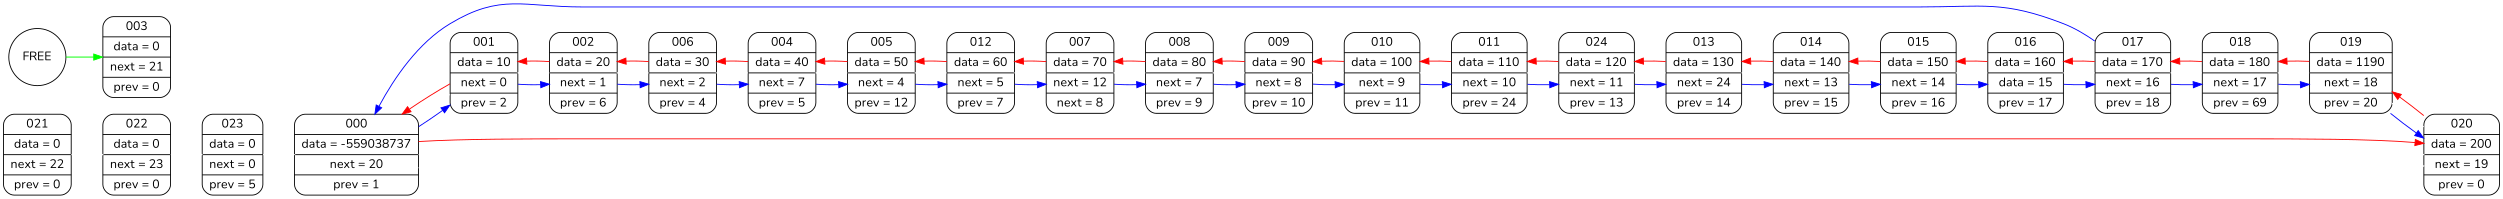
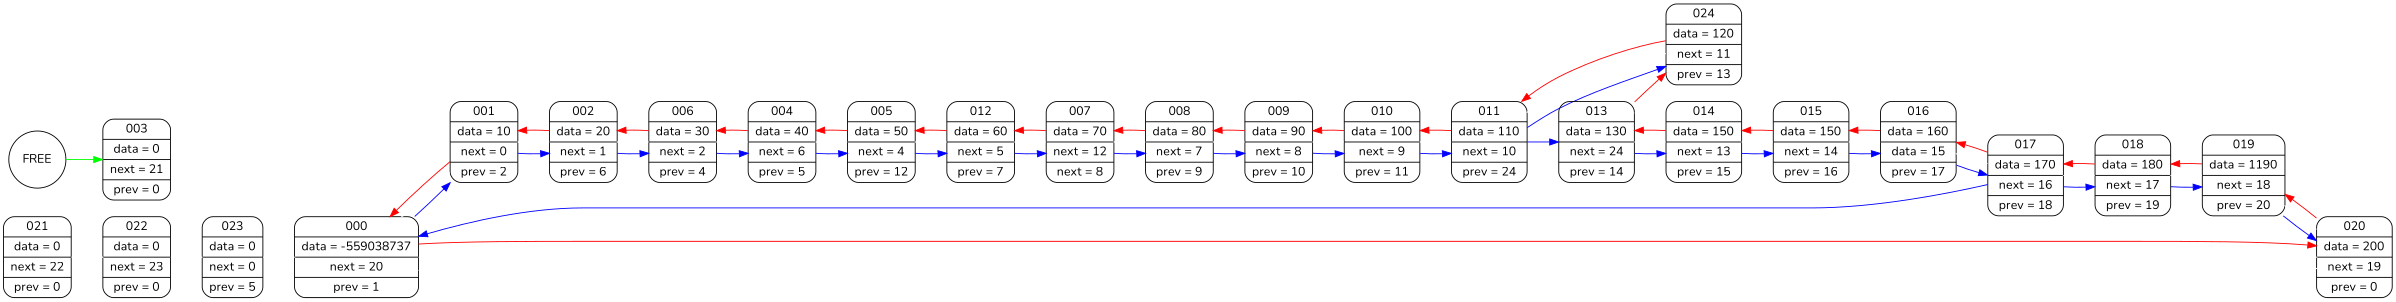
node "014": text "data = 140" -> "data = 150"
node "004": text "next = 7" -> "next = 6"
edge "024" -> "013": now "011" -> "013"
node "018": text "prev = 69" -> "prev = 19"
